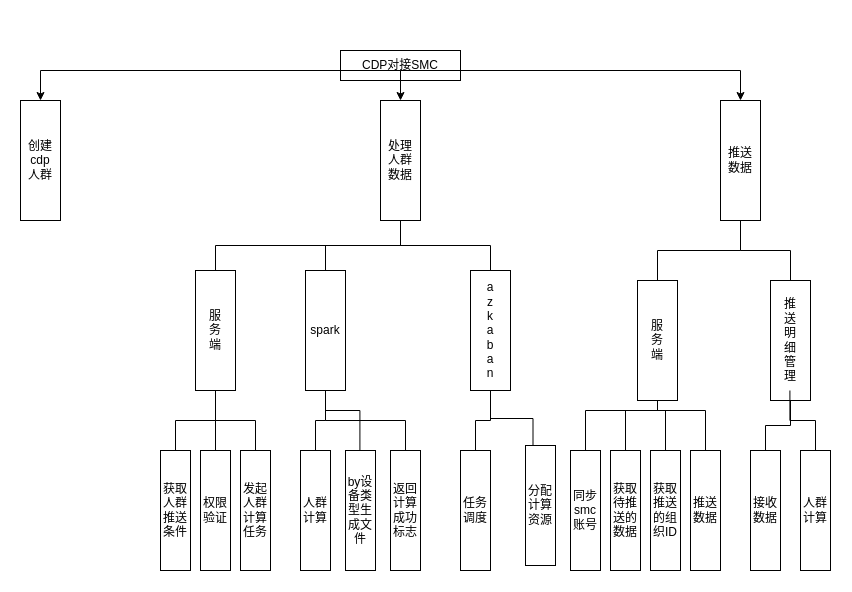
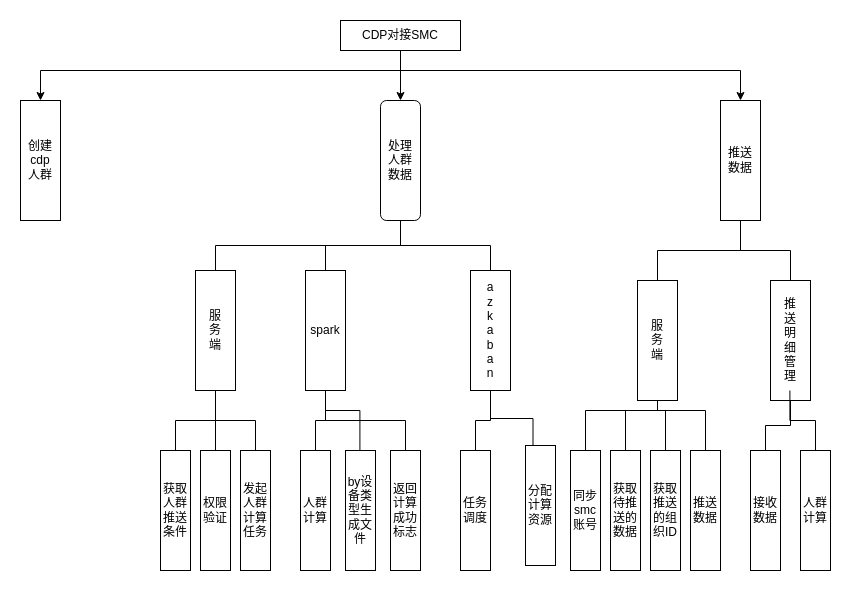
node "CDP对接SMC": moved (401, 66) -> (401, 36)
node "处理 人群 数据": shape rectangle -> rounded rectangle
